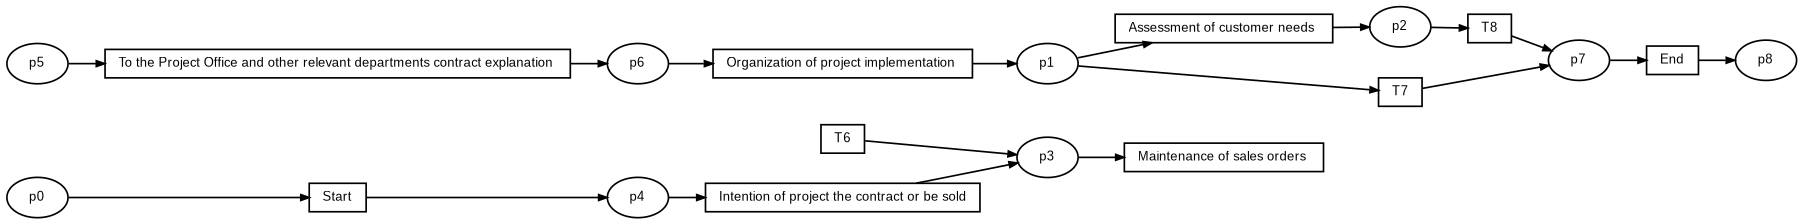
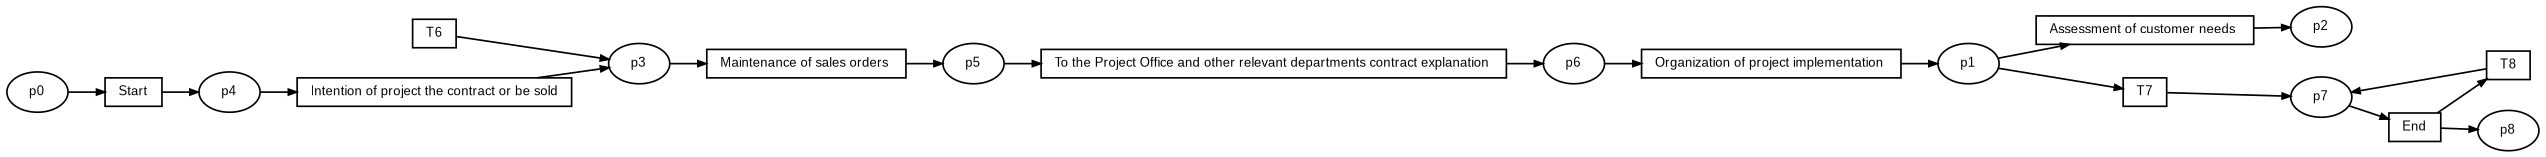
edge "p2" -> "T8": now "End" -> "T8"
edge "Maintenance of sales orders" -> "p5": added
